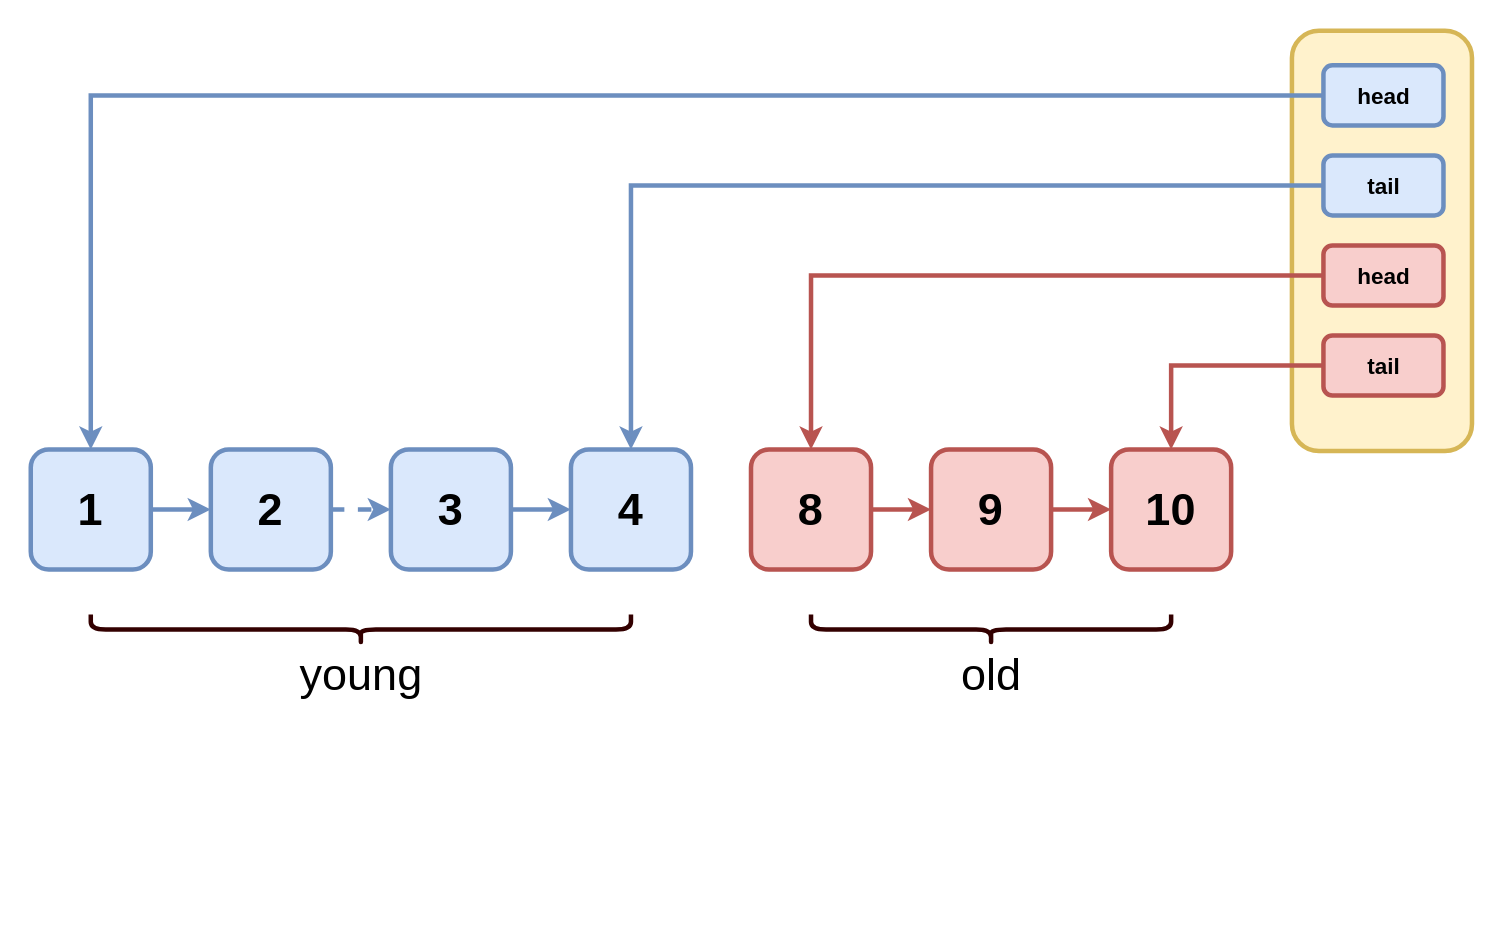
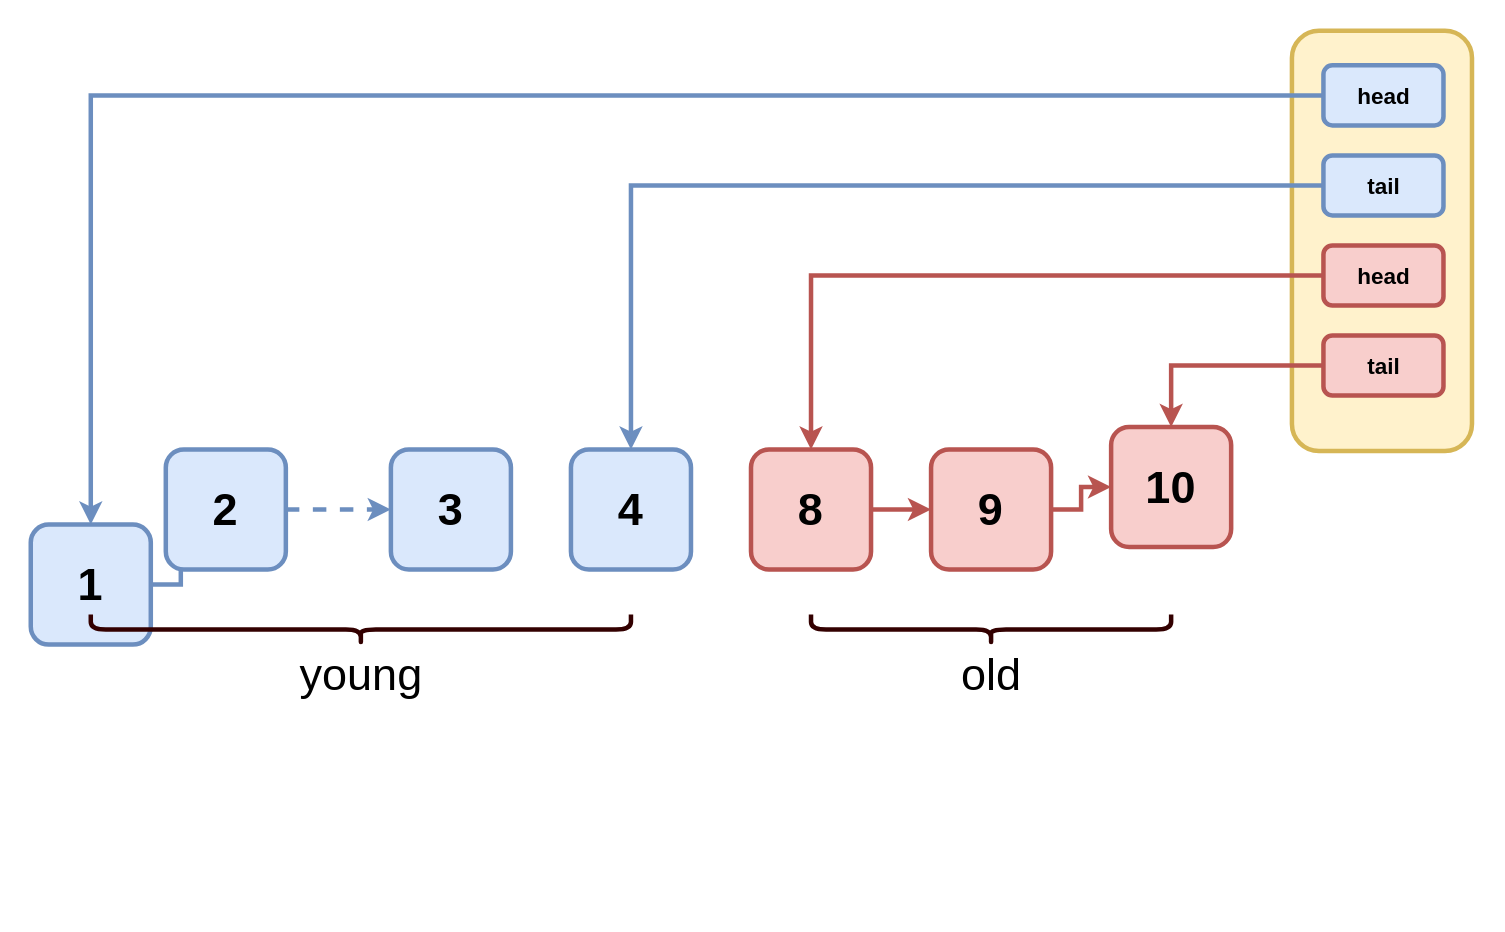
node "1": moved (91, 509) -> (91, 584)
node "2": moved (271, 509) -> (226, 509)
edge "3" -> "4": removed
node "10": moved (1171, 509) -> (1171, 487)
